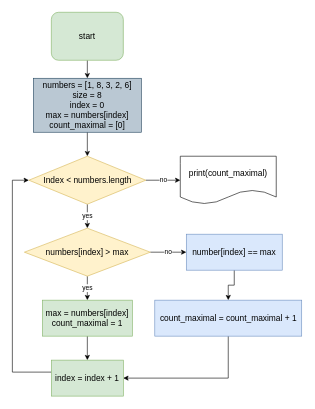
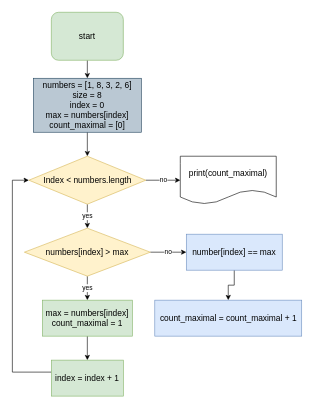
edge "count_maximal = count_maximal + 1" -> "index = index + 1": removed
